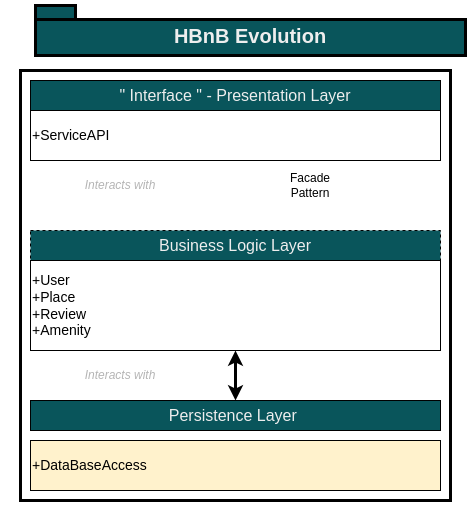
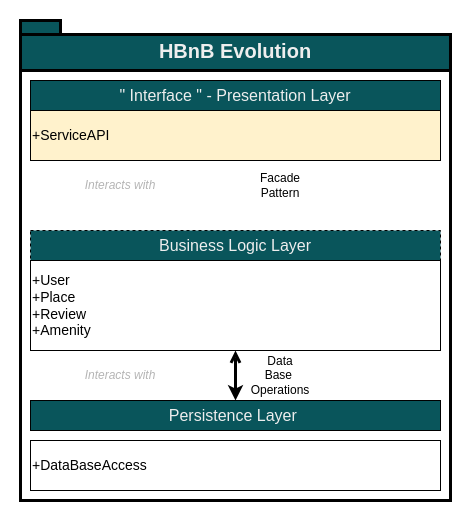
node "HBnB Evolution": moved (251, 31) -> (236, 46)
node "+ServiceAPI": fillcolor #ffffff -> #fff2cc
node "Facade Pattern": moved (311, 186) -> (281, 186)
edge "+User +Place +Review +Amenity" -- "Persistence Layer": arrowhead classic -> open
node "Data Base Operations": added
node "+DataBaseAccess": fillcolor #fff2cc -> #ffffff
